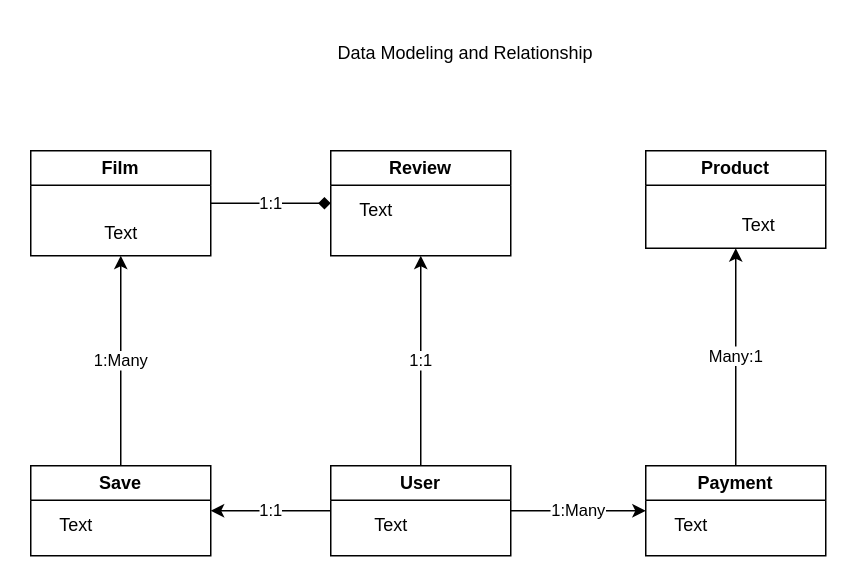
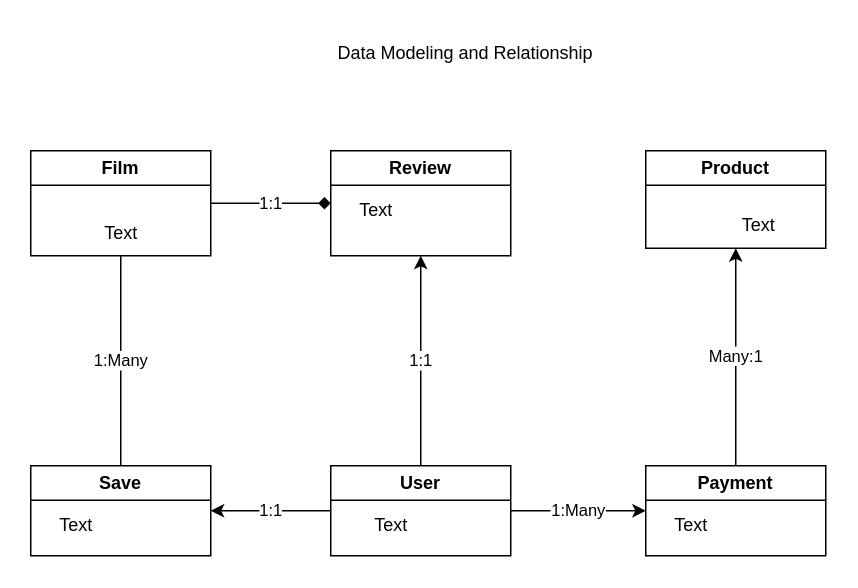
edge "Save" -> "Film": arrowhead classic -> none
